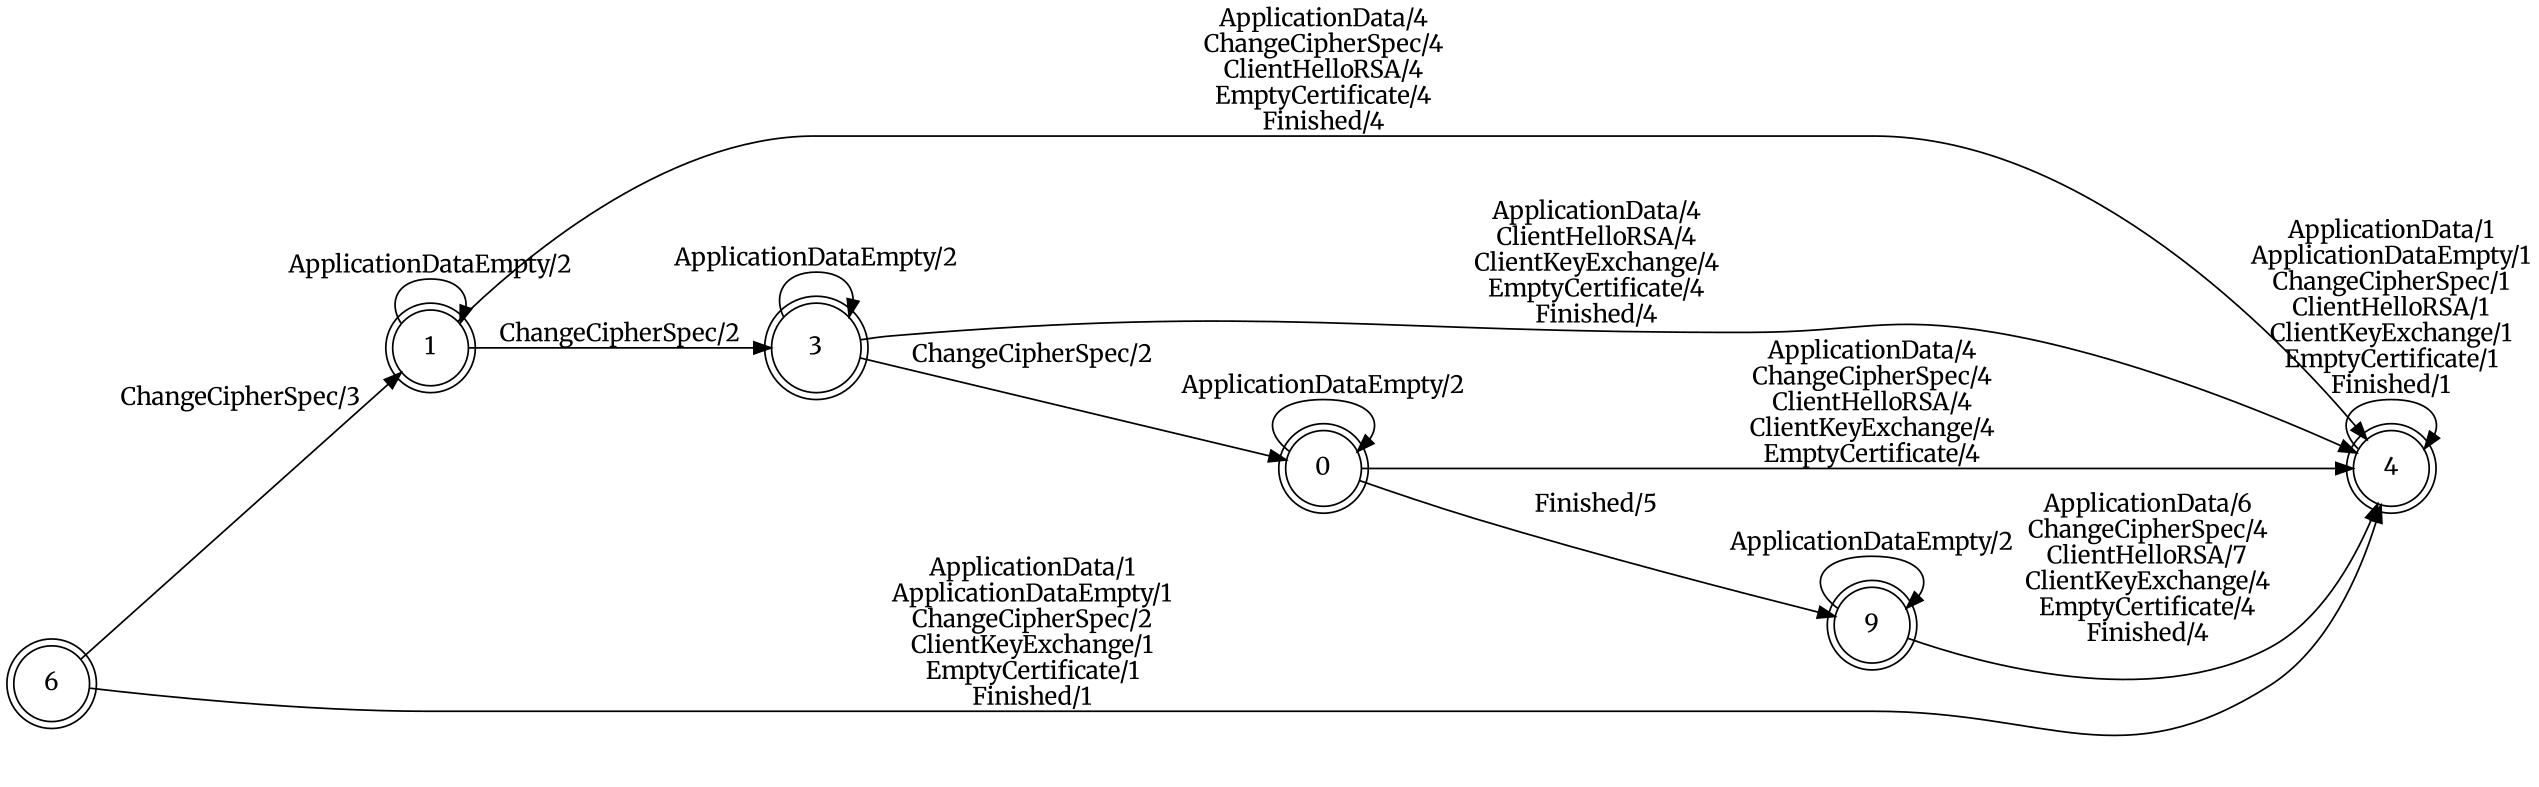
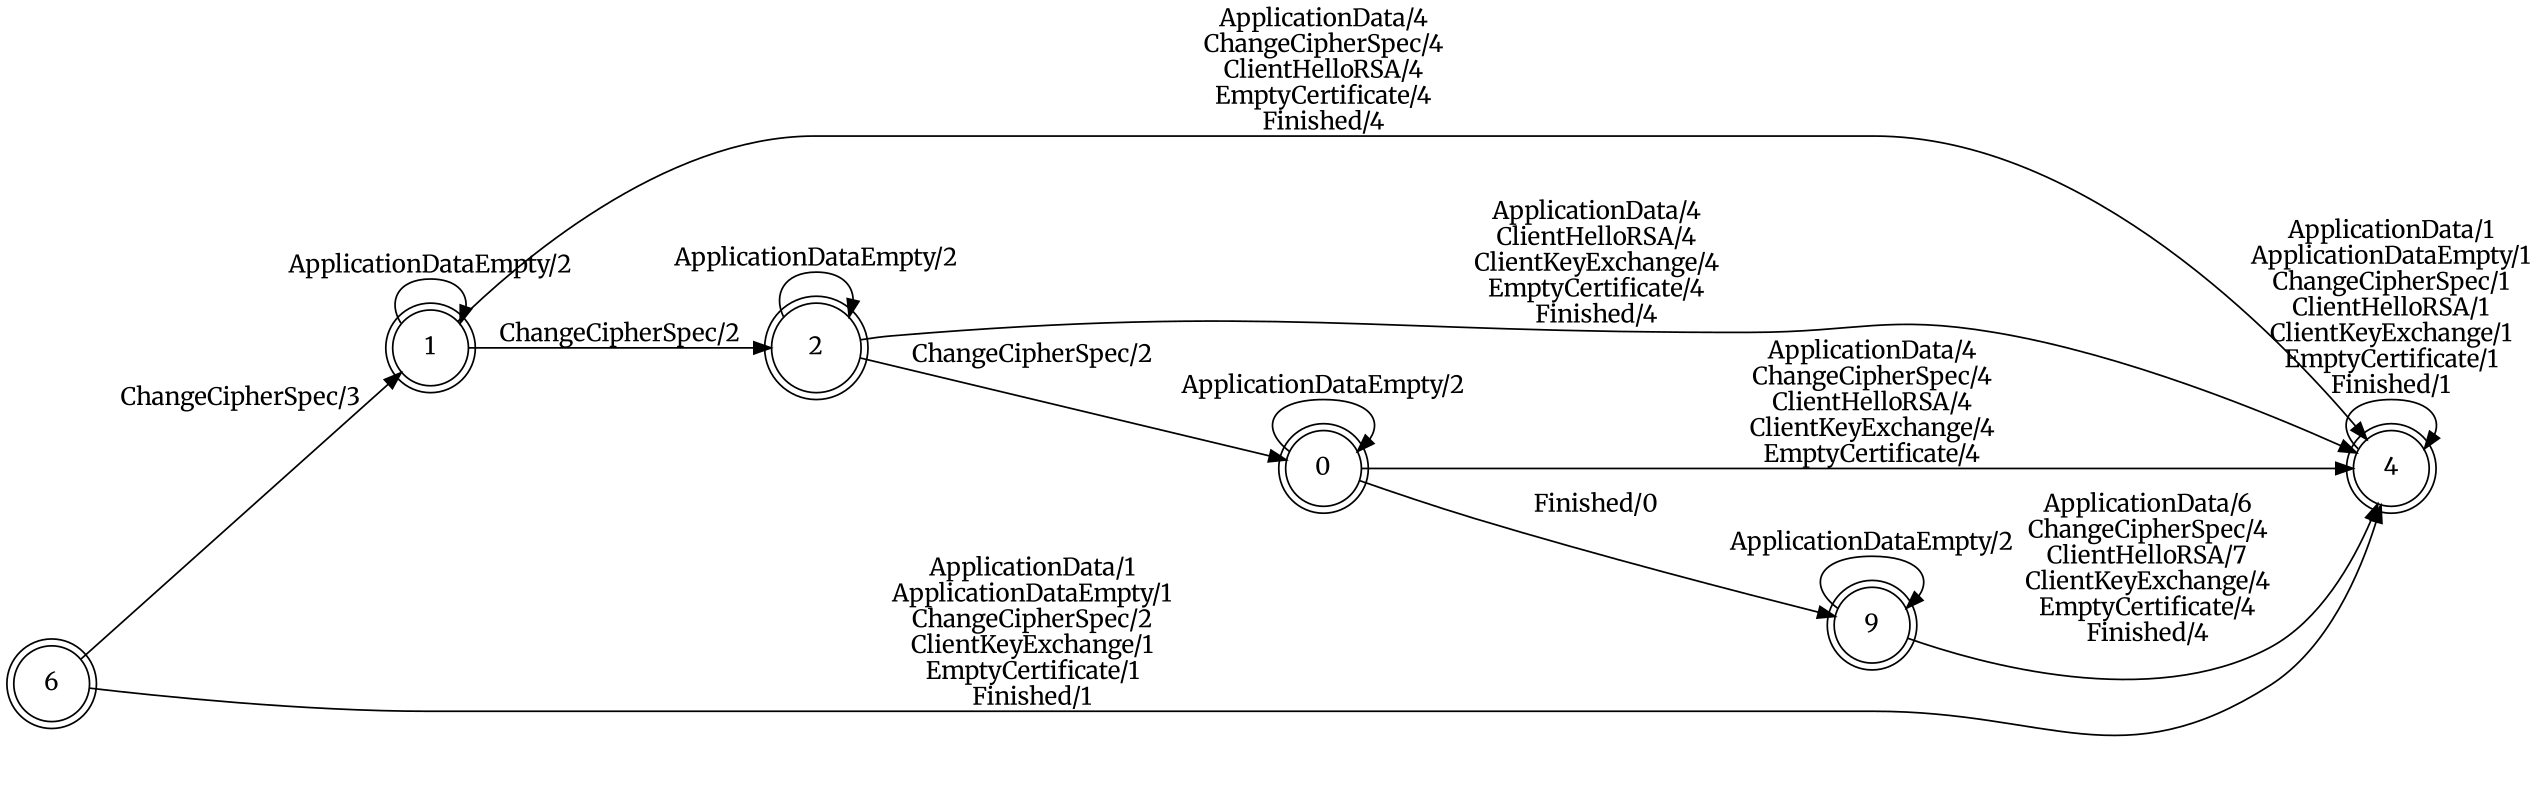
node "3": label "3" -> "2"
edge "0" -> "9": label "Finished/5" -> "Finished/0"
